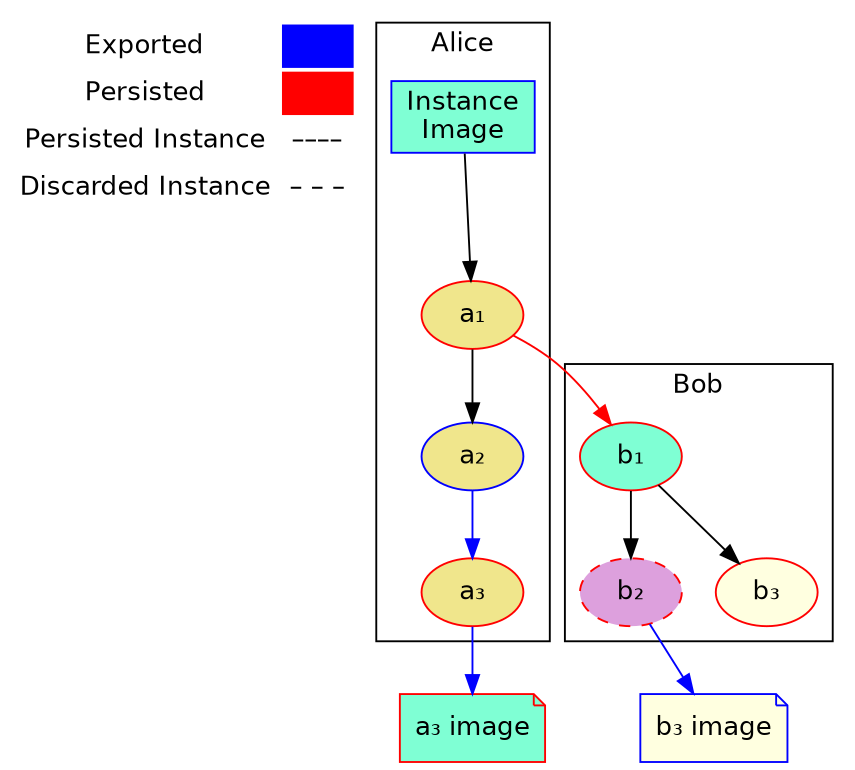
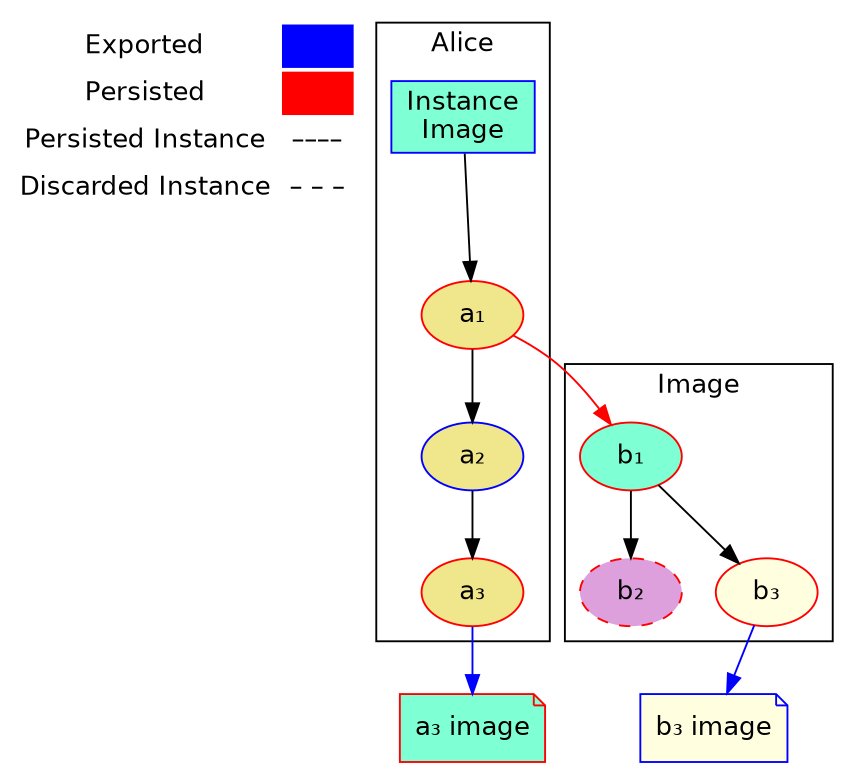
cluster "Bob": label "Bob" -> "Image"
edge "a₂" -> "a₃": color blue -> black
edge "b₂" -> "b₃ image": now "b₃" -> "b₃ image"
